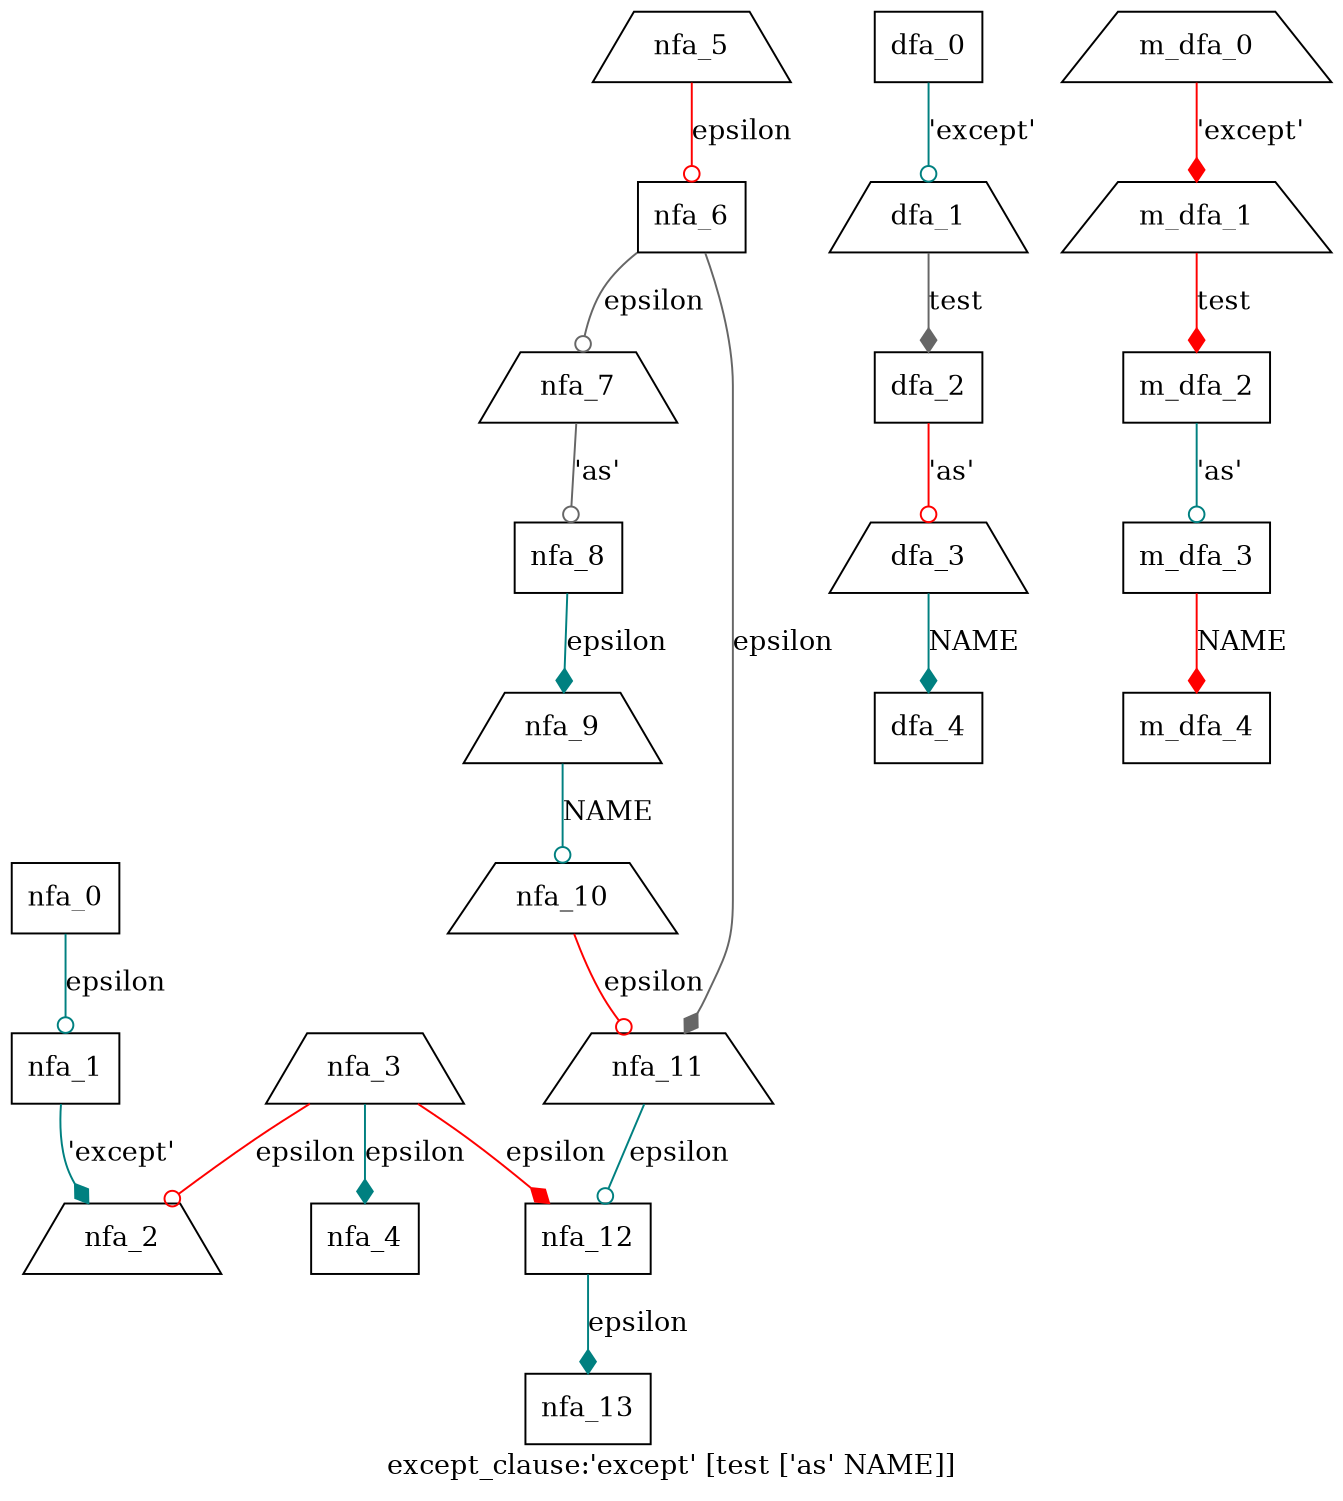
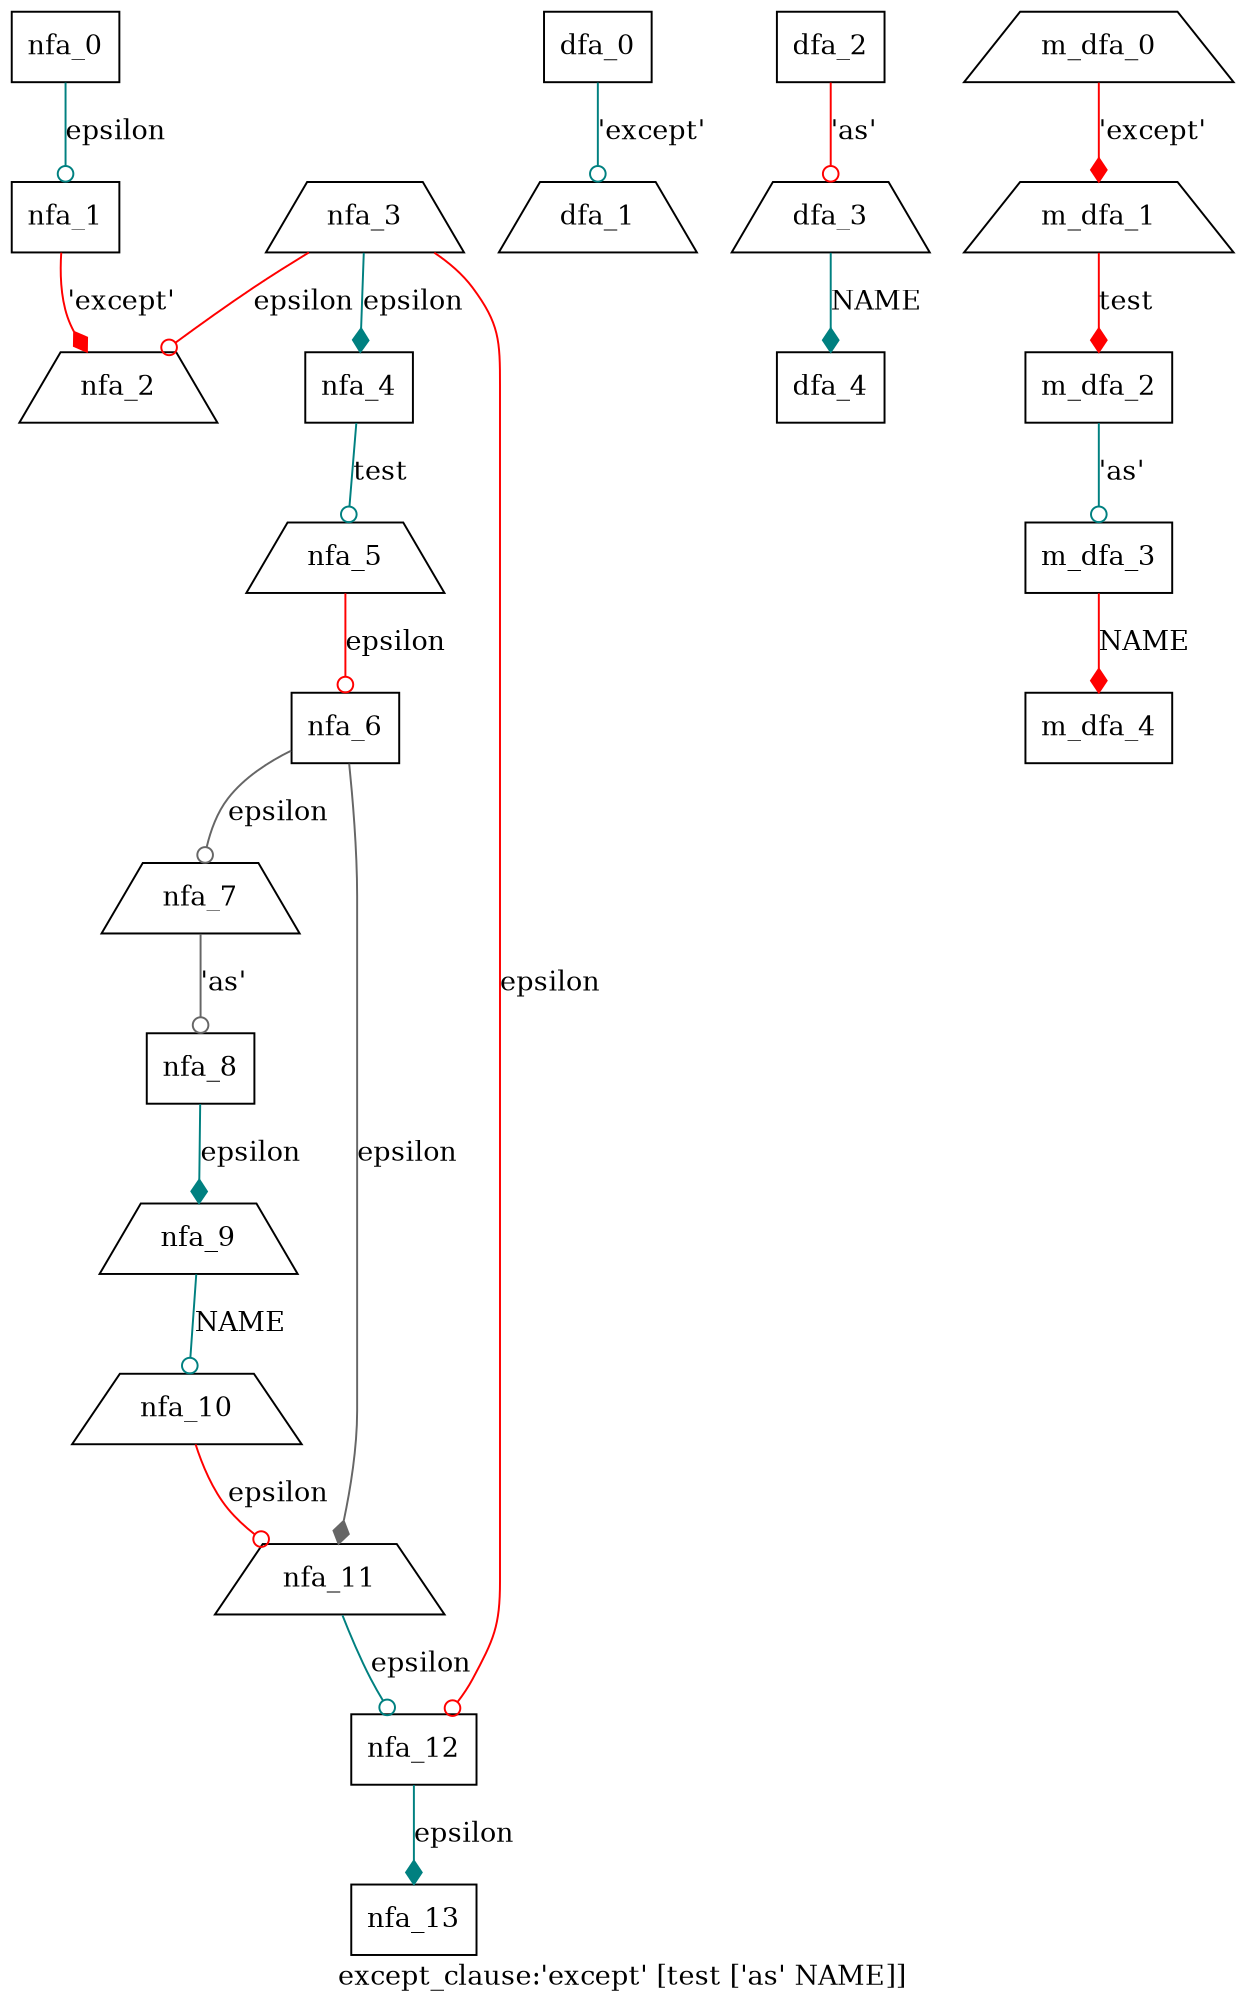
edge "dfa_1" -> "dfa_2": removed, label "test"
edge "nfa_4" -> "nfa_5": added, label "test"
edge "nfa_3" -> "nfa_12": arrowhead diamond -> odot
edge "nfa_1" -> "nfa_2": color teal -> red
